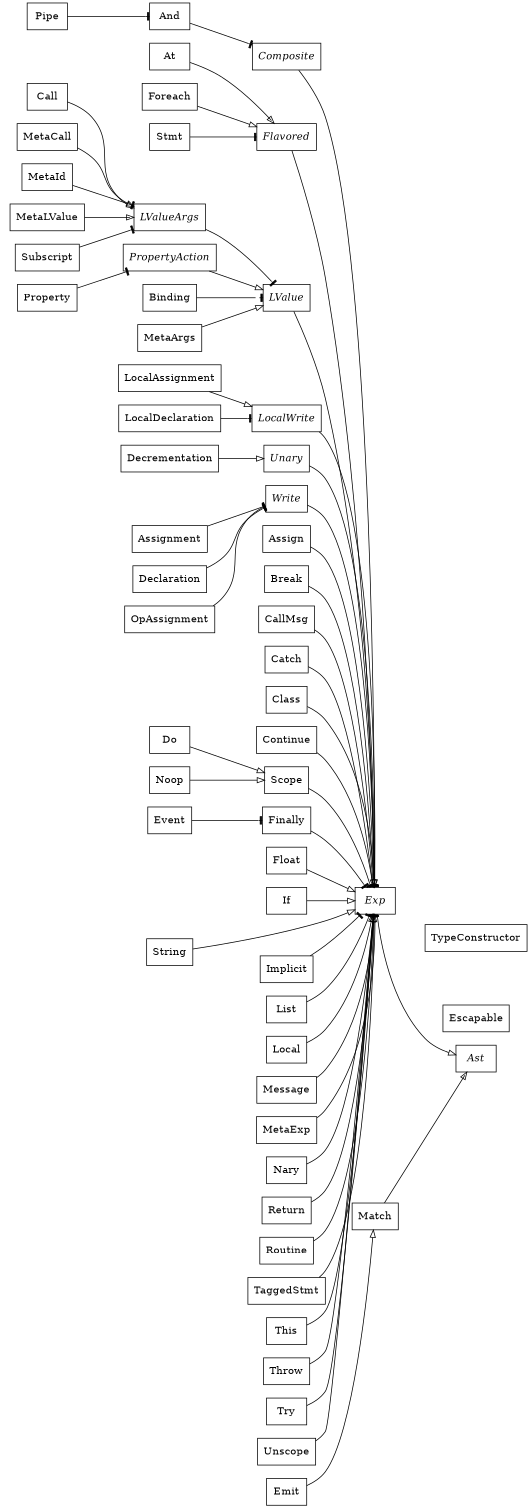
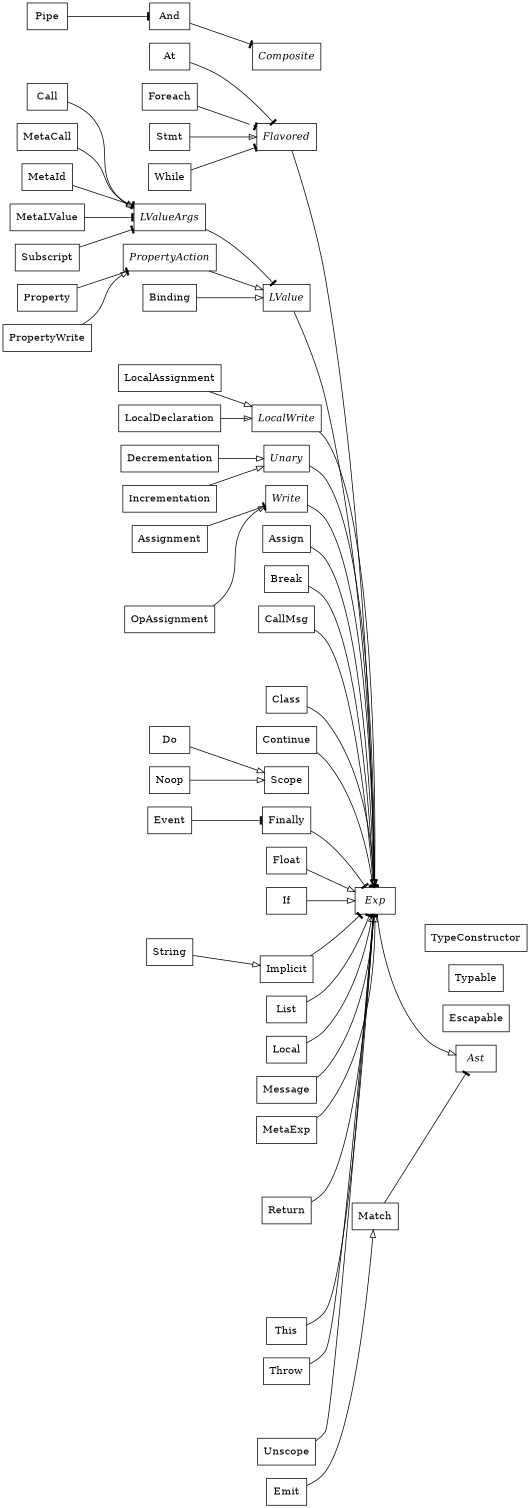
edge "At" -> "Flavored": arrowhead onormal -> tee
edge "Foreach" -> "Flavored": arrowhead onormal -> tee
edge "Stmt" -> "Flavored": arrowhead tee -> onormal
node "While": added
edge "MetaLValue" -> "LValueArgs": arrowhead onormal -> tee
edge "Binding" -> "LValue": arrowhead tee -> onormal
node "PropertyWrite": added
node "MetaArgs": removed
edge "LocalDeclaration" -> "LocalWrite": arrowhead tee -> onormal
edge "Composite" -> "Exp": removed
node "Incrementation": added
edge "OpAssignment" -> "Write": arrowhead tee -> onormal
node "Declaration": removed
node "Catch": removed
edge "Assign" -> "Exp": arrowhead tee -> onormal
edge "Break" -> "Exp": arrowhead tee -> onormal
edge "Scope" -> "Exp": removed
edge "String" -> "Exp": now "String" -> "Implicit"
node "Typable": added
edge "MetaExp" -> "Exp": arrowhead tee -> onormal
edge "Match" -> "Ast": arrowhead onormal -> tee
node "Nary": removed
node "Routine": removed
node "TaggedStmt": removed
node "Try": removed
